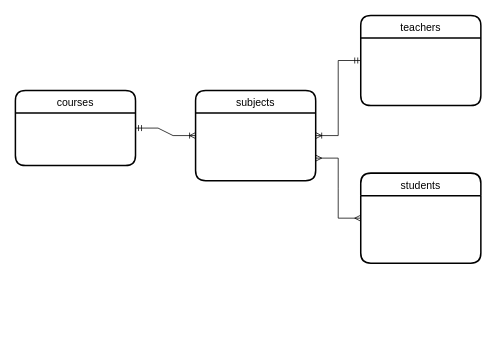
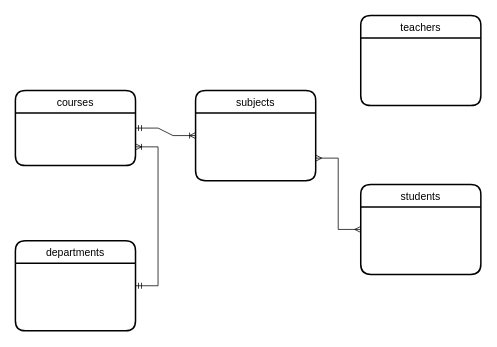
edge "teachers" -- "subjects": removed
node "students": moved (420, 218) -> (420, 229)
node "departments": added
edge "courses" -- "departments": added
